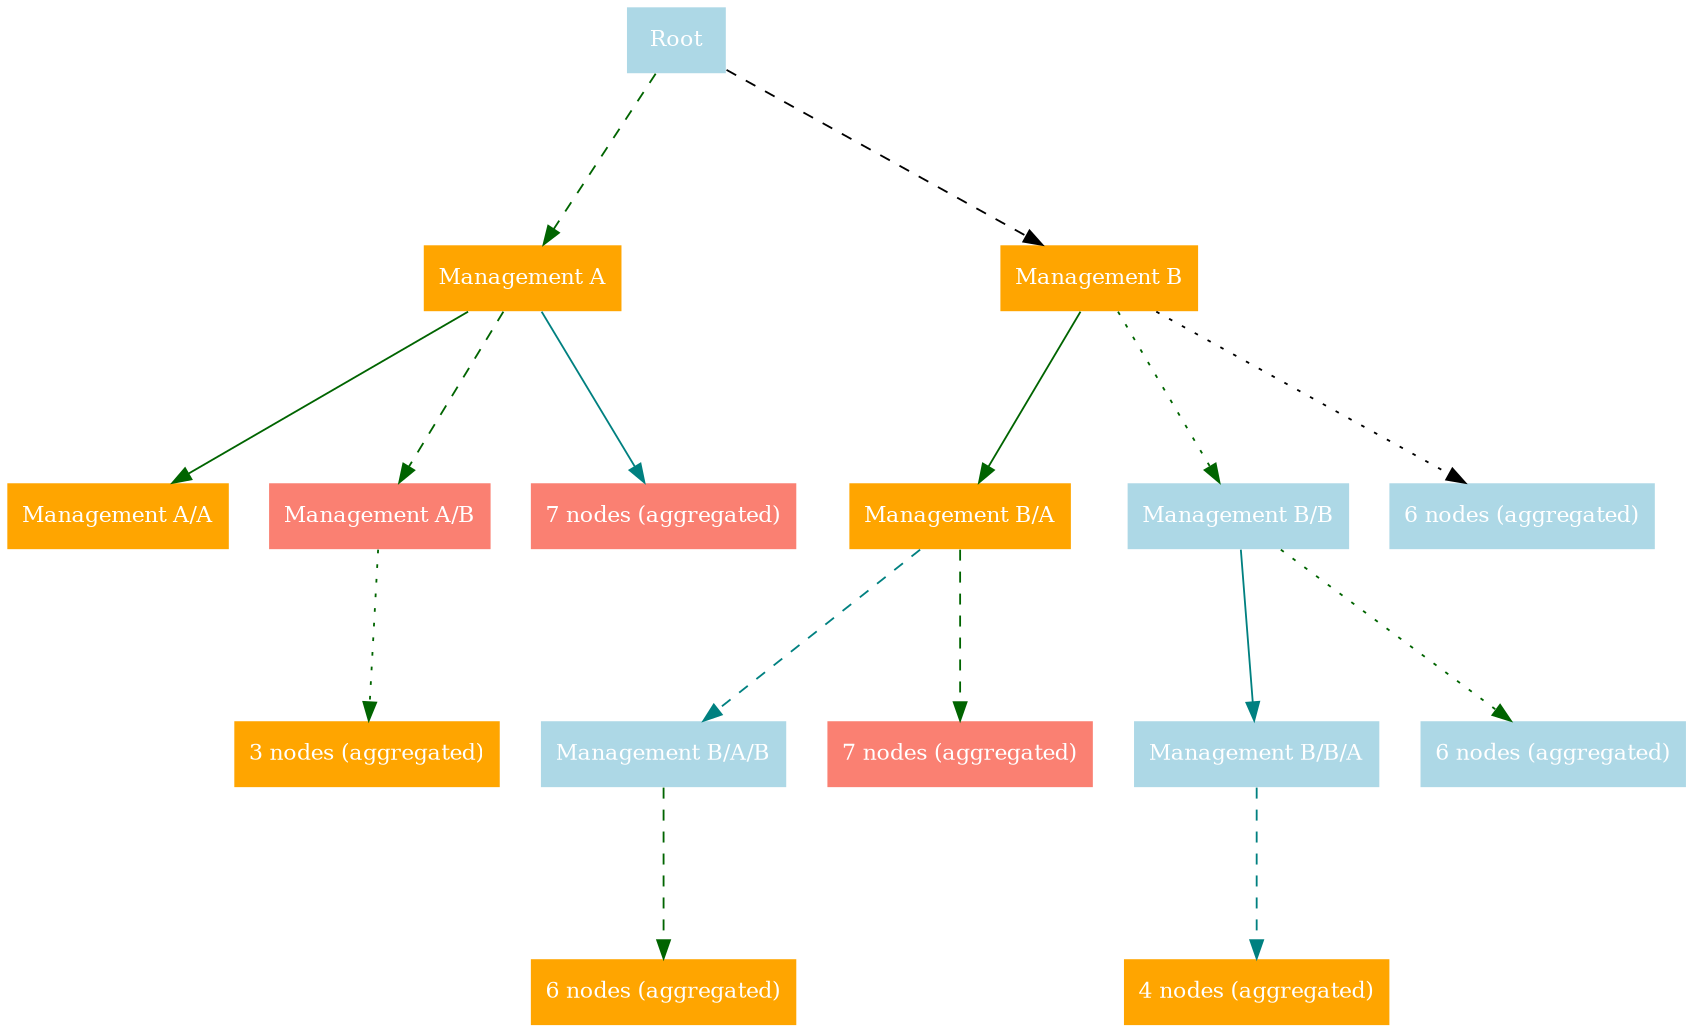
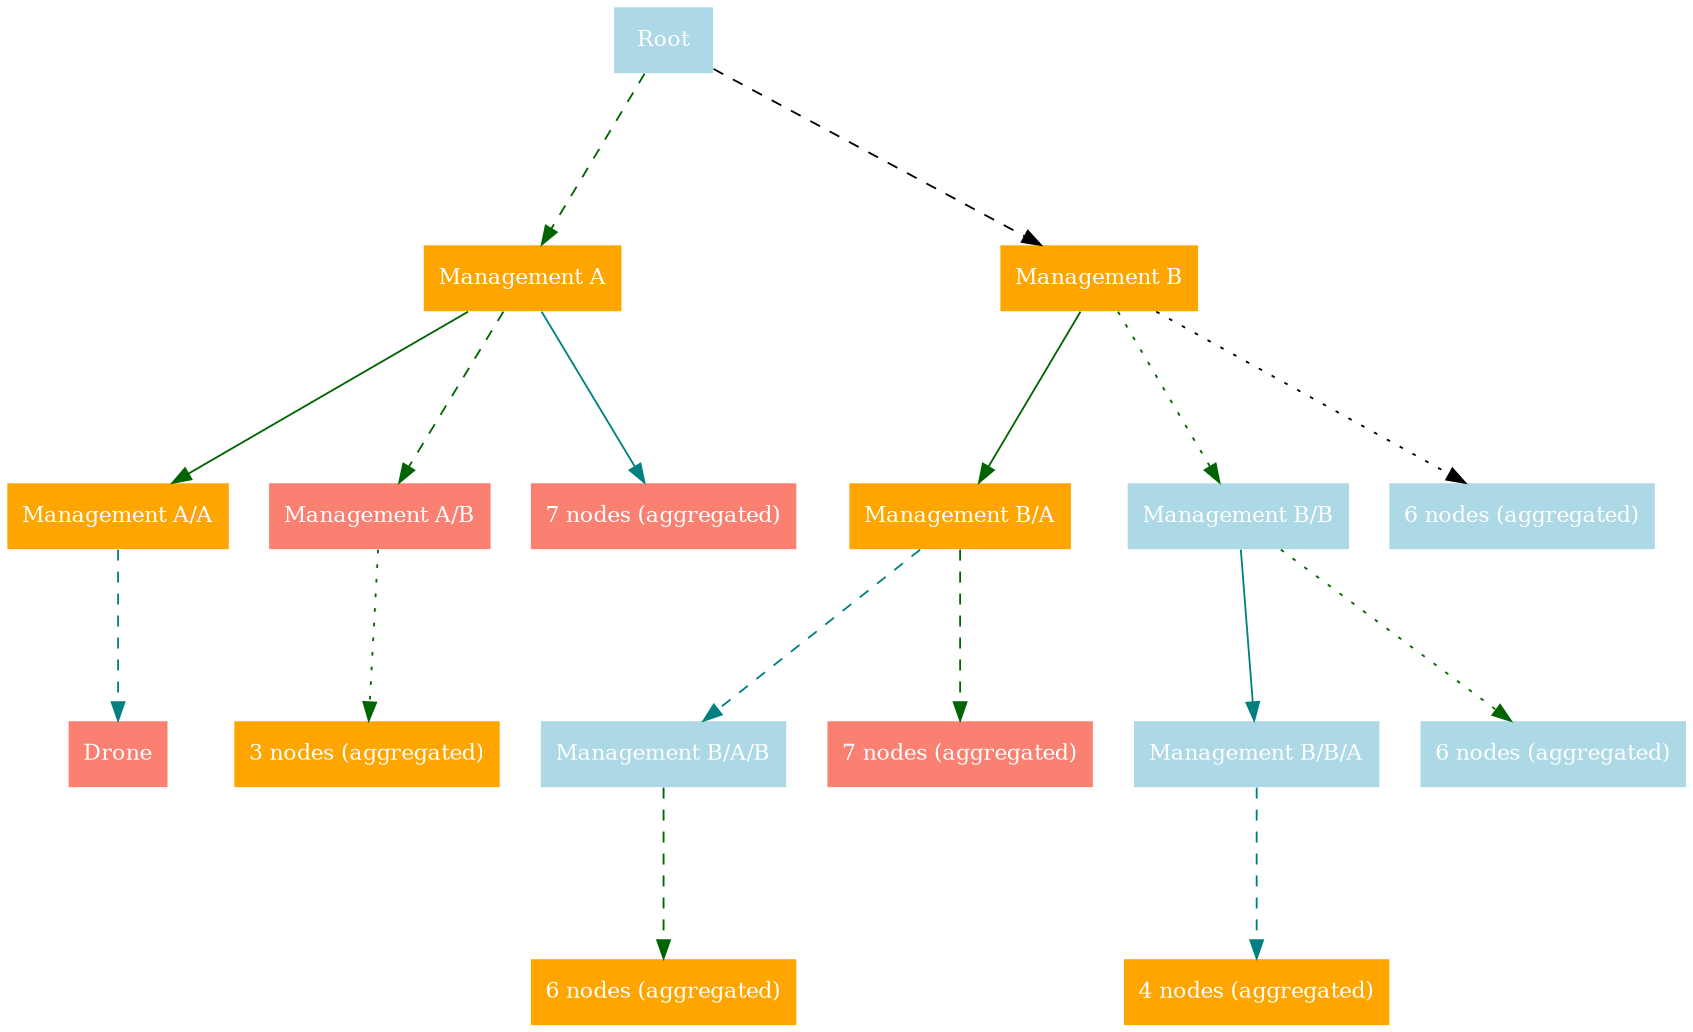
node "Drone": added
